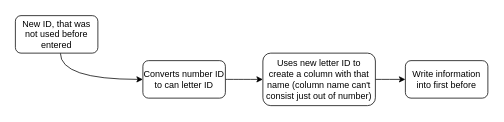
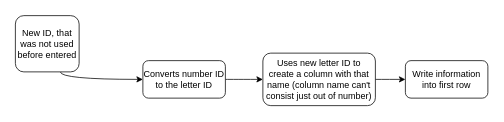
node "New ID, that was not used before entered": size 83x38 -> 64x56
node "Converts number ID to can letter ID": label "Converts number ID to can letter ID" -> "Converts number ID to the letter ID"
node "Write information into first before": label "Write information into first before" -> "Write information into first row"
